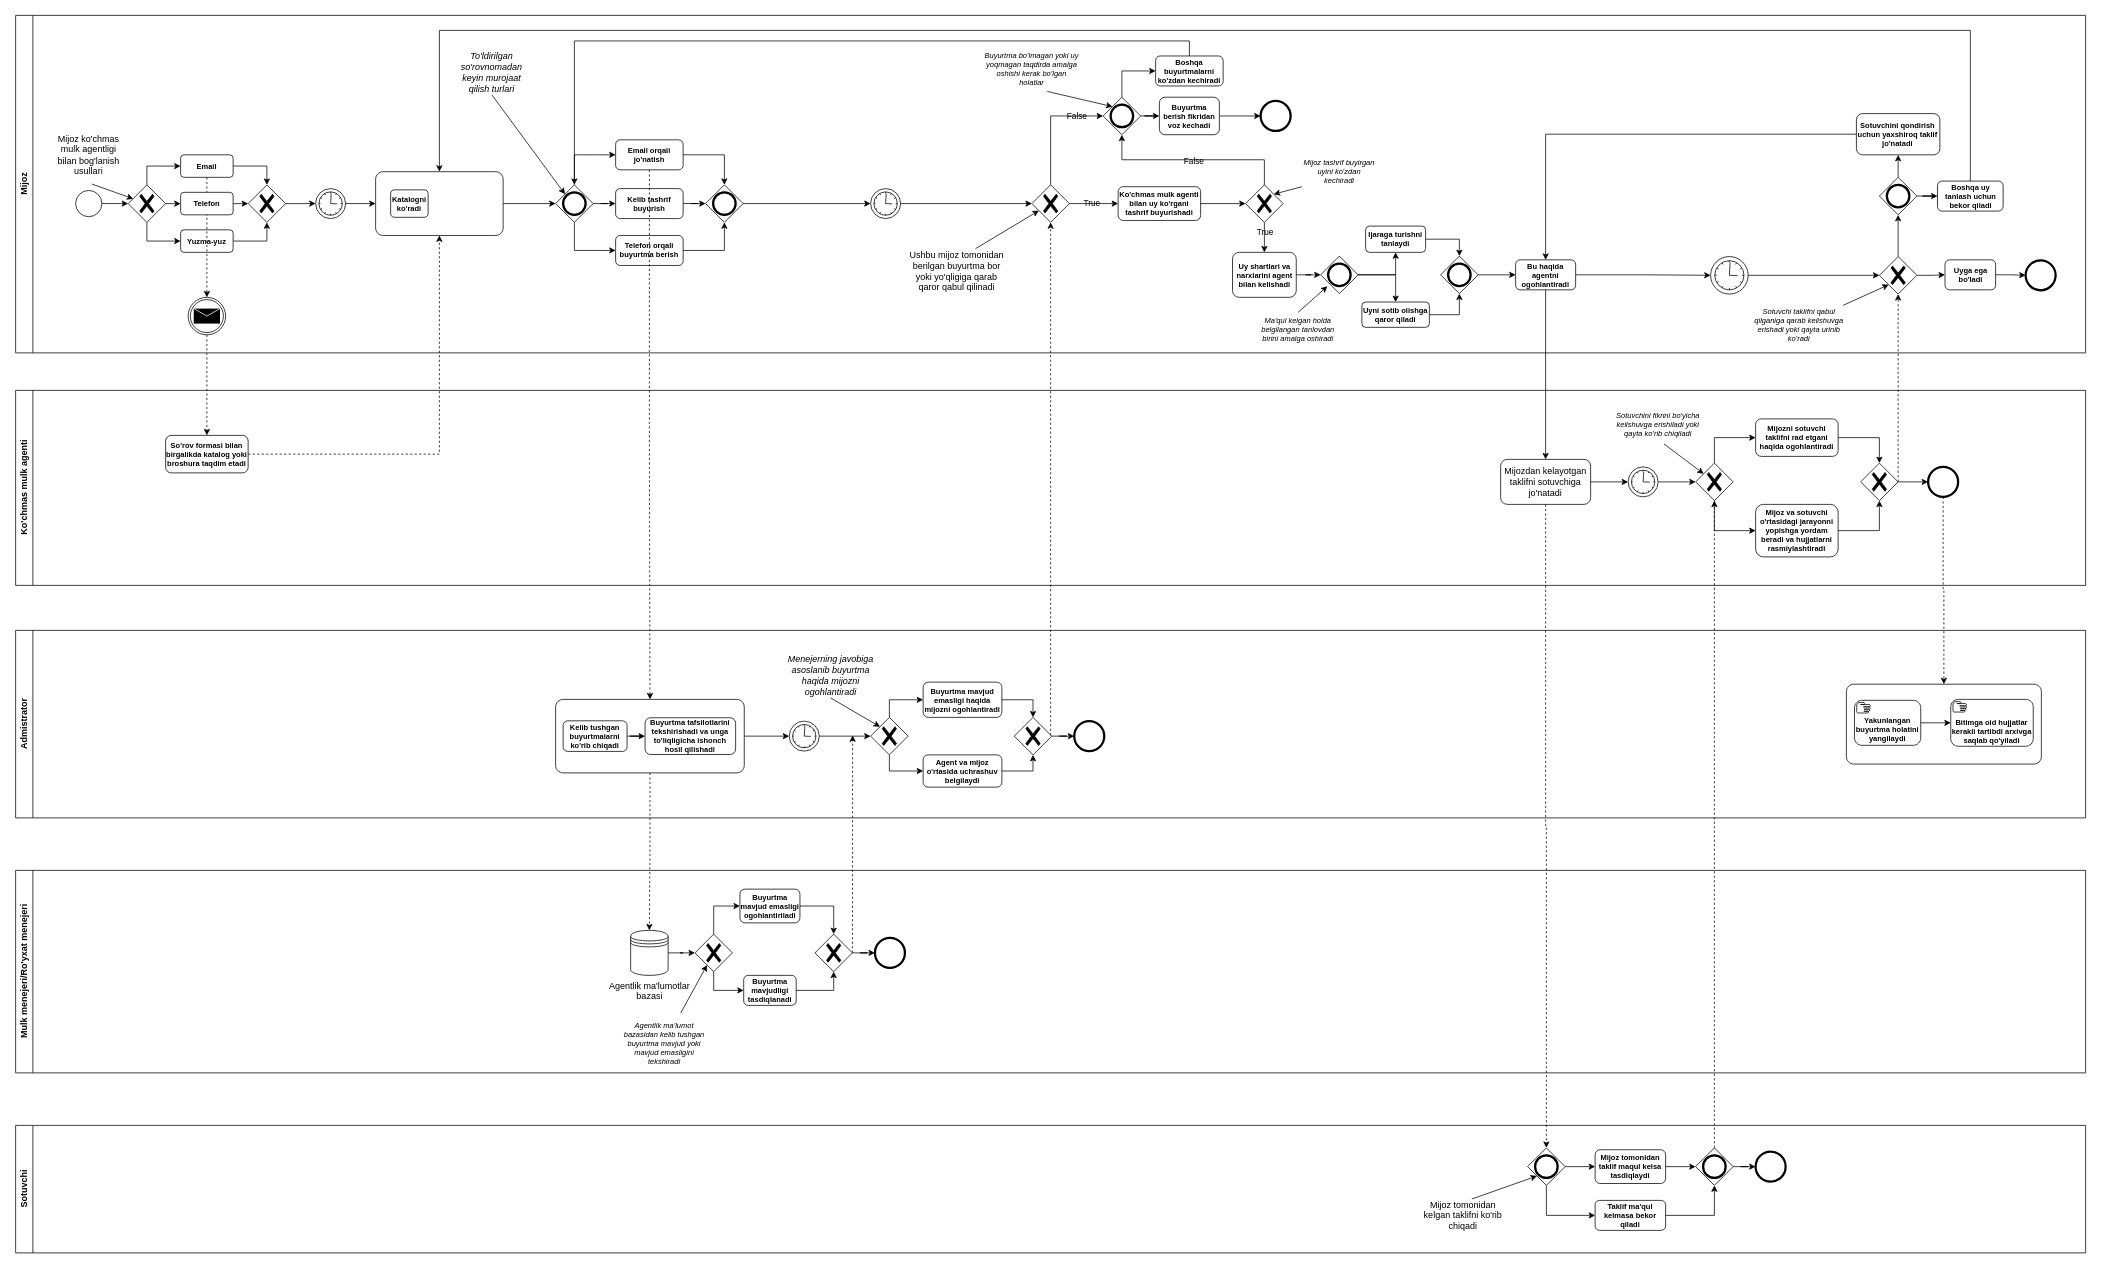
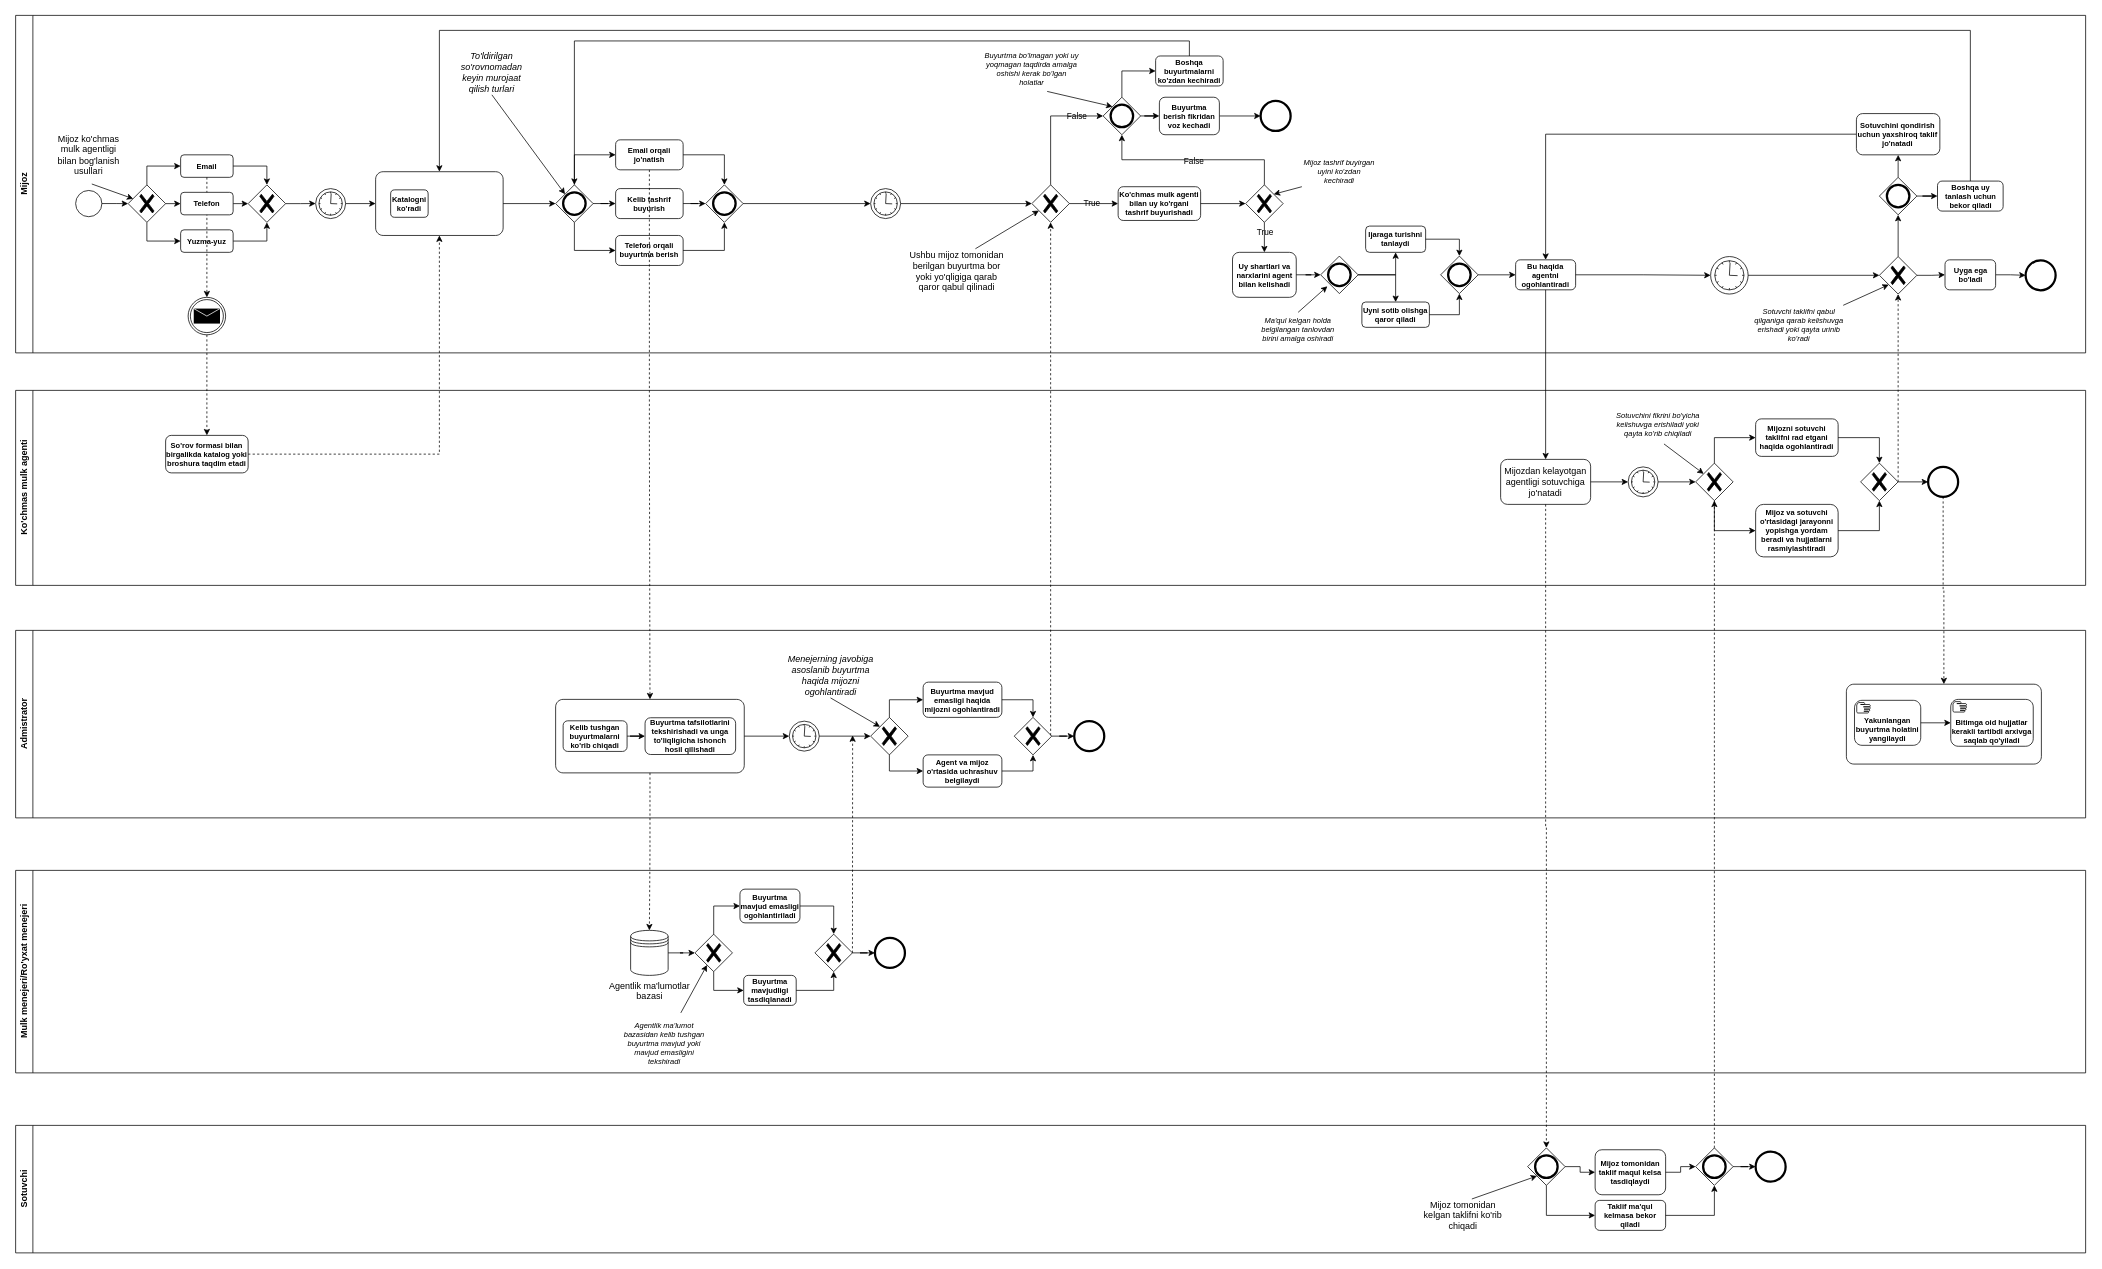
node "Mijozdan kelayotgan taklifni sotuvchiga jo'natadi": label "Mijozdan kelayotgan taklifni sotuvchiga jo'natadi" -> "Mijozdan kelayotgan agentligi sotuvchiga jo'natadi"
node "Mijoz tomonidan taklif maqul kelsa tasdiqlaydi": size 71x34 -> 71x45
